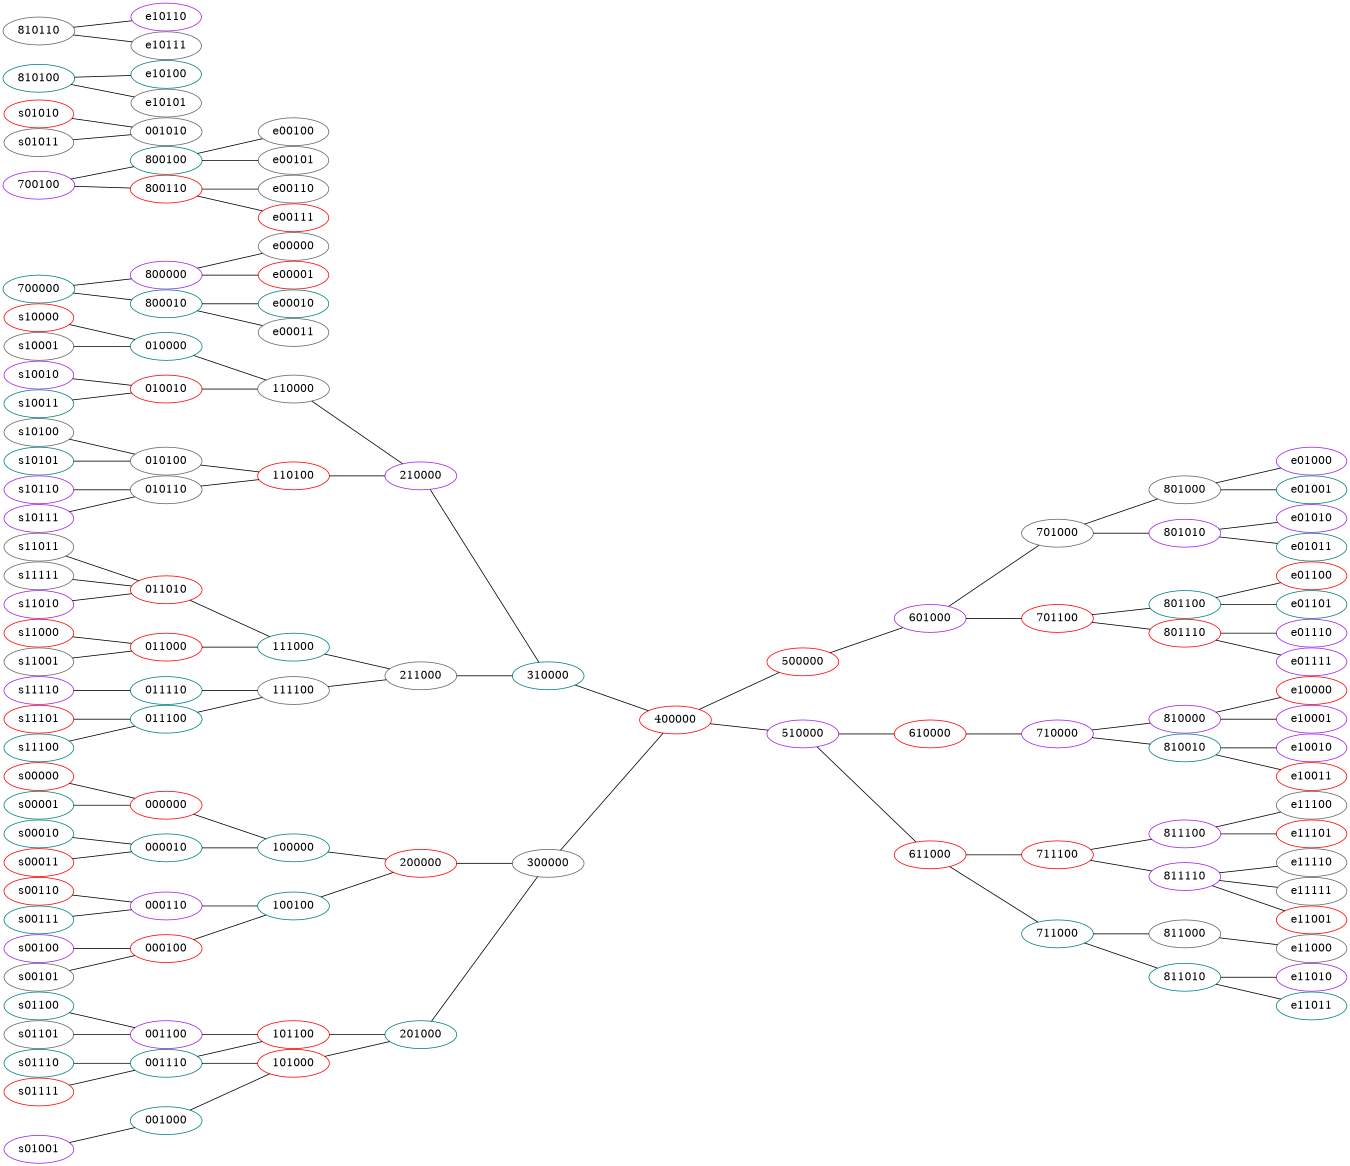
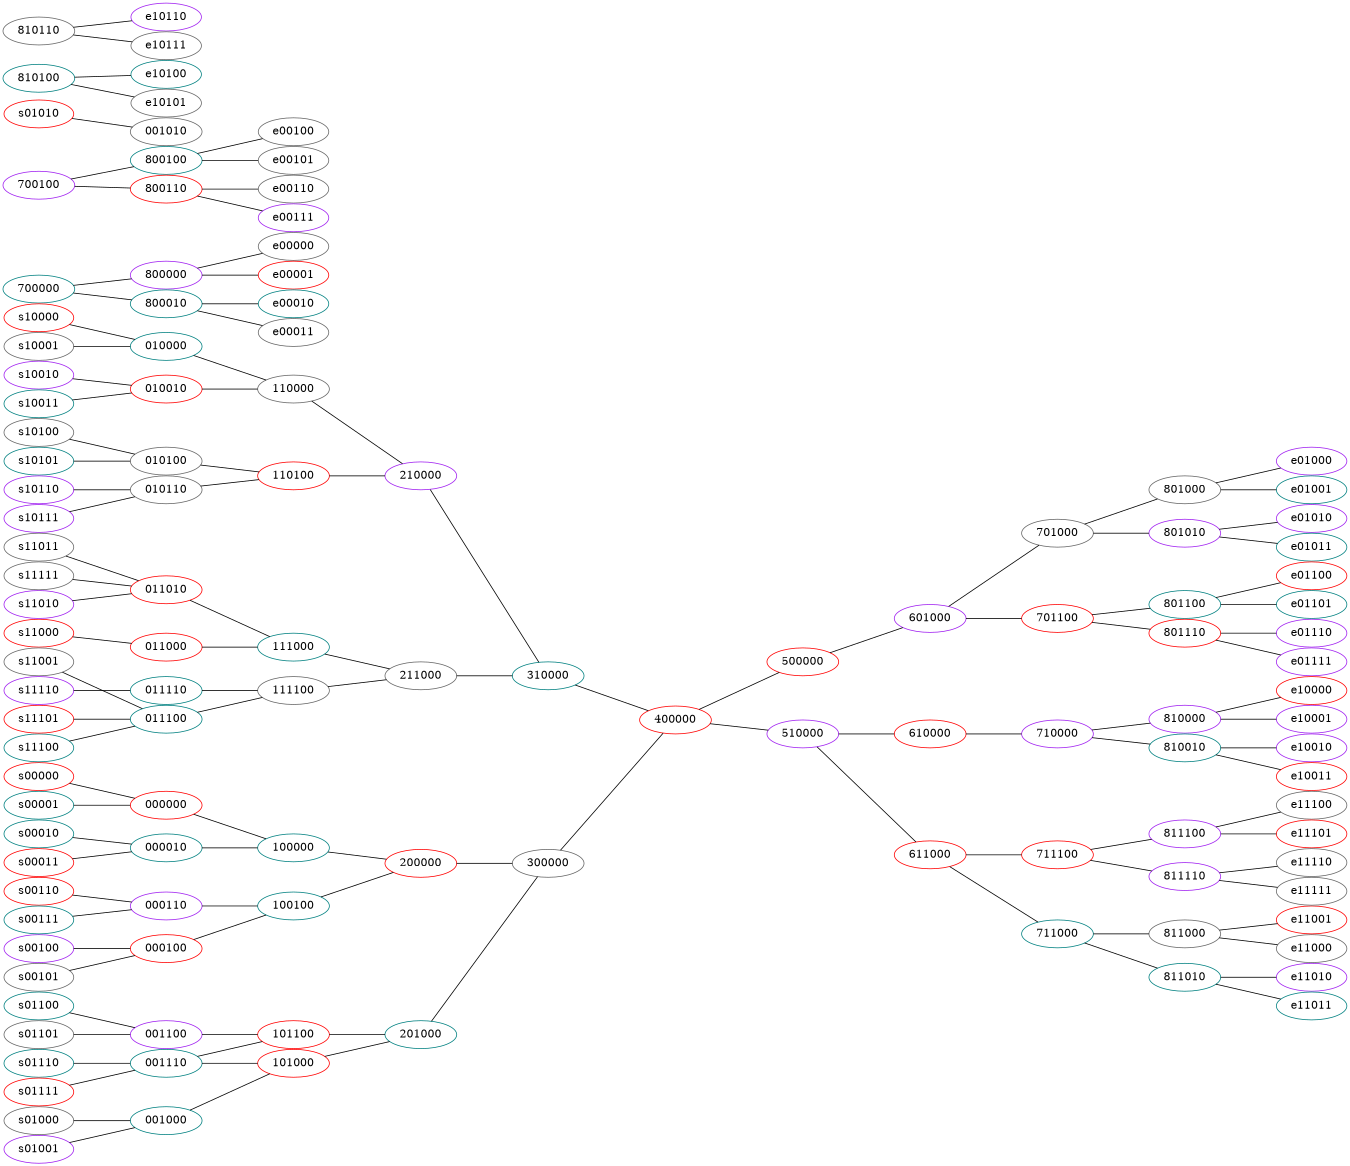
node "s01011": removed
node "e00111": color red -> purple
edge "011000" -- "s11001": now "011100" -- "s11001"
edge "811110" -- "e11001": now "811000" -- "e11001"
node "s01000": added
